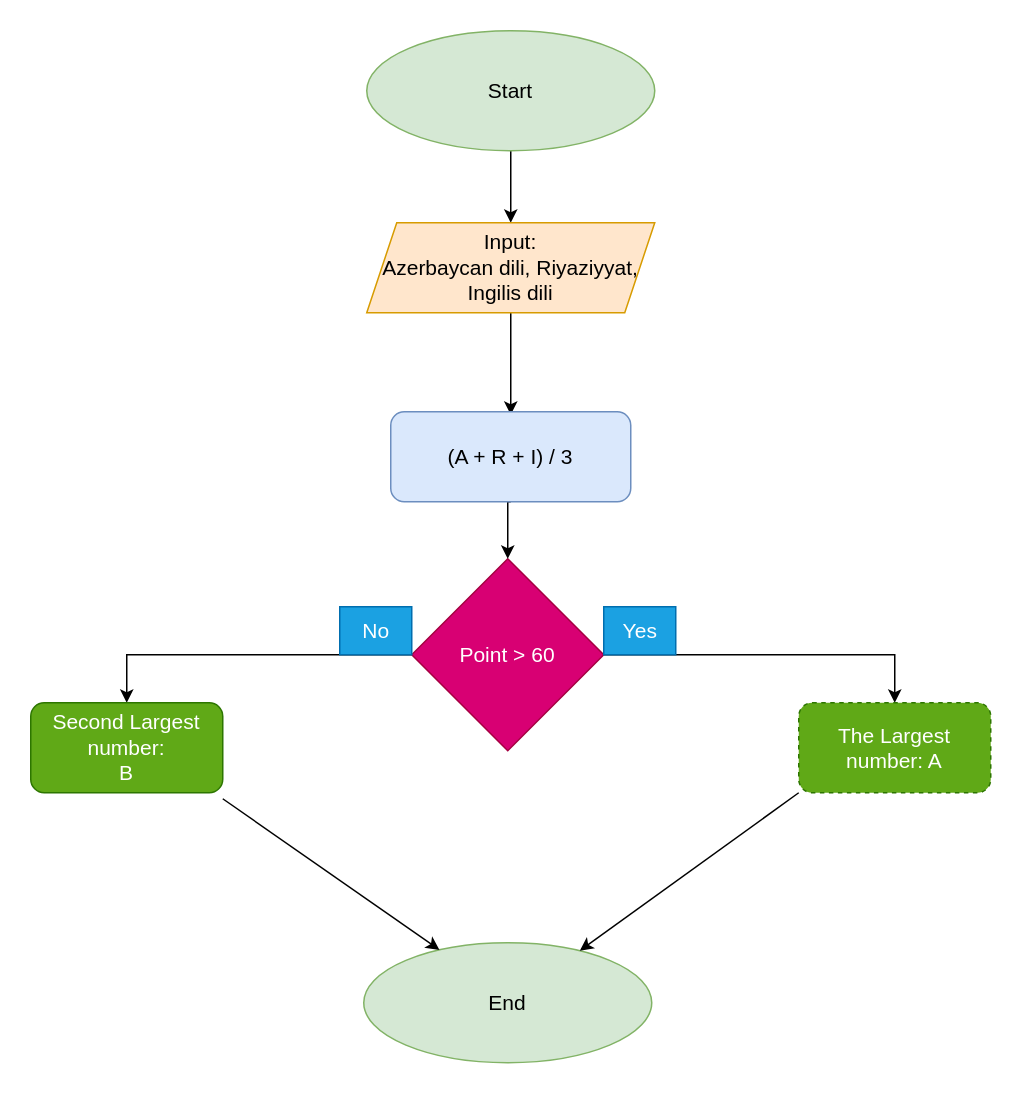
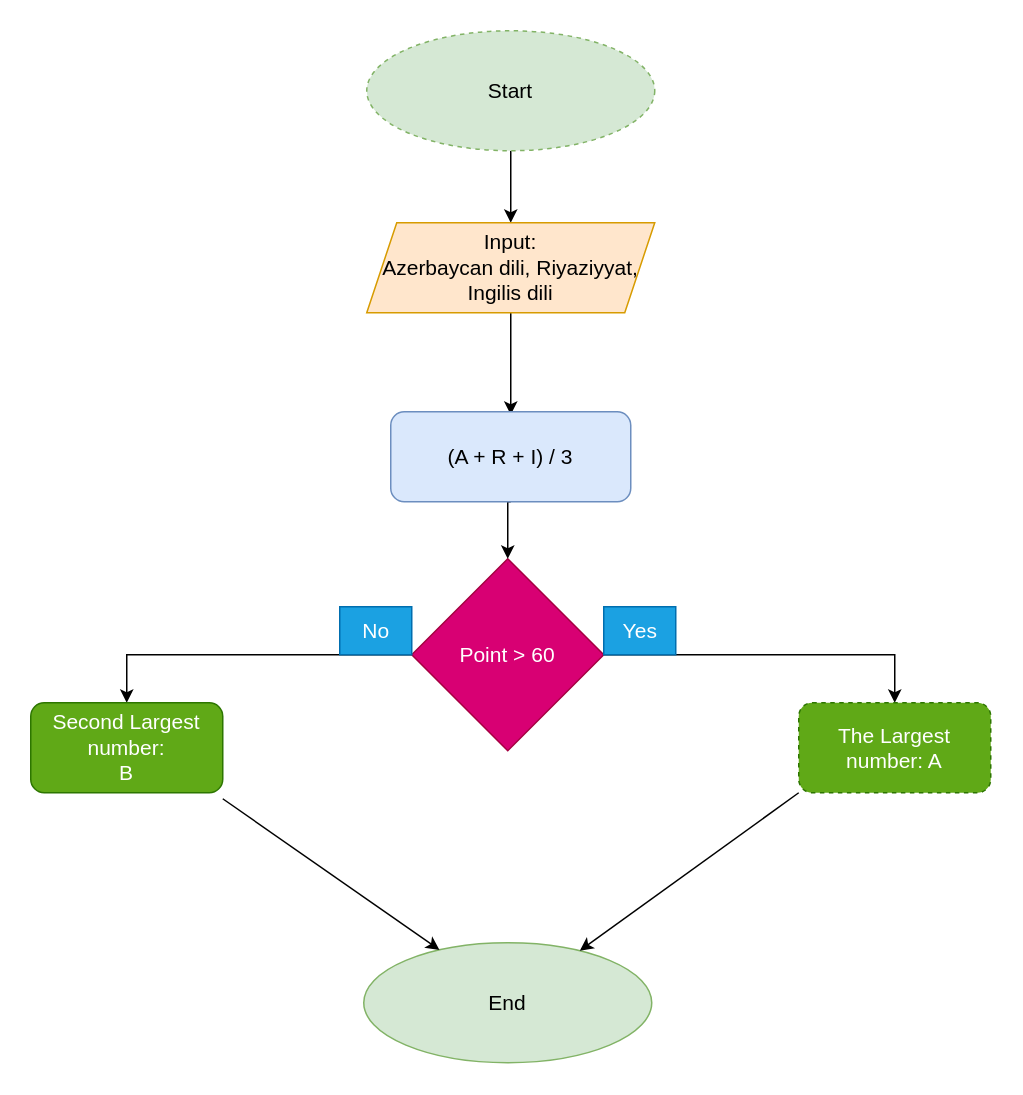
node "Start": style solid -> dashed
